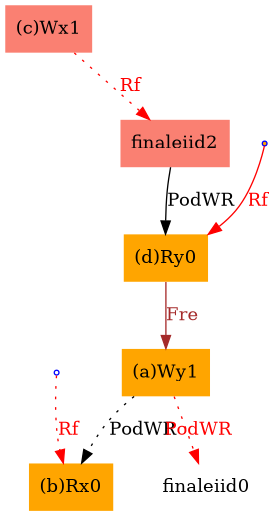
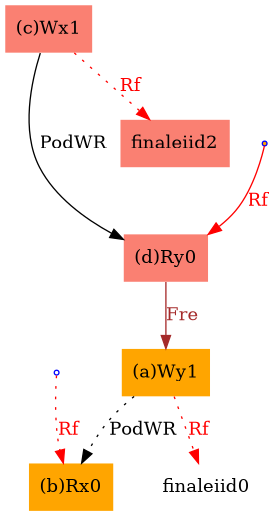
edge "finaleiid2" -> "(d)Ry0": now "(c)Wx1" -> "(d)Ry0"
node "(d)Ry0": fillcolor orange -> salmon
edge "(a)Wy1" -> "finaleiid0": label "PodWR" -> "Rf"
